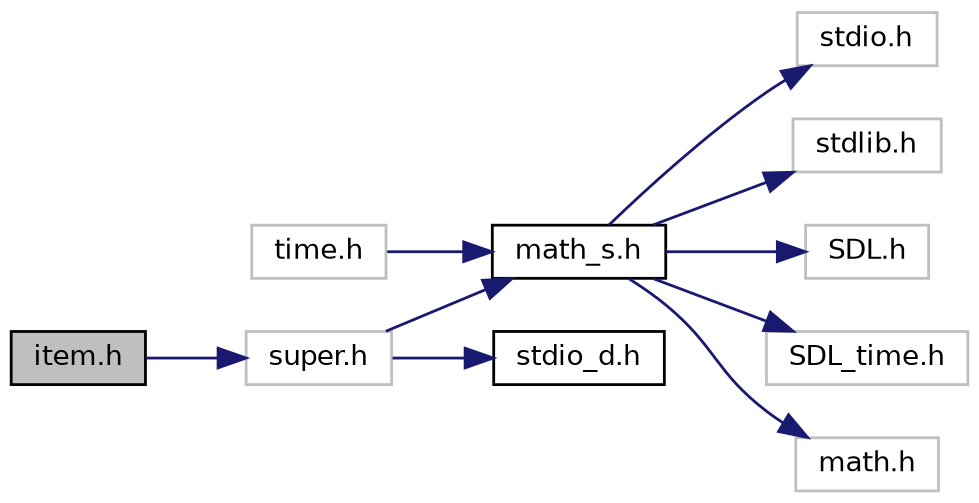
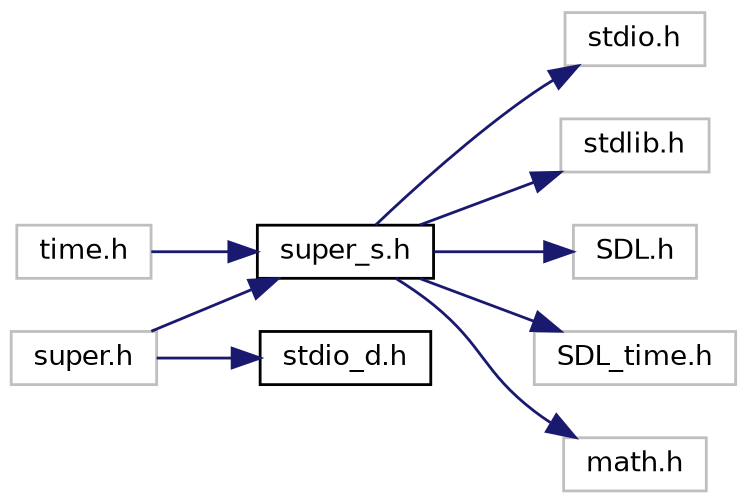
node "math_s.h": label "math_s.h" -> "super_s.h"
node "item.h": removed
